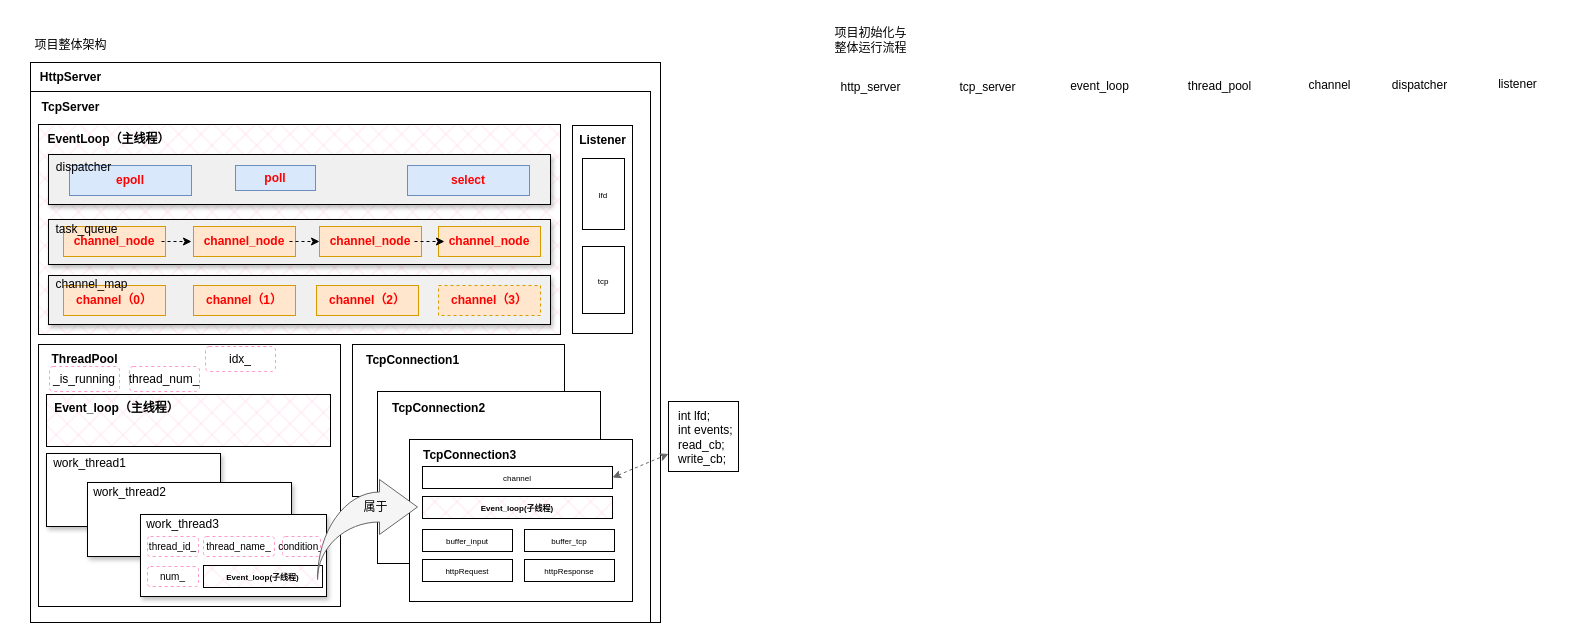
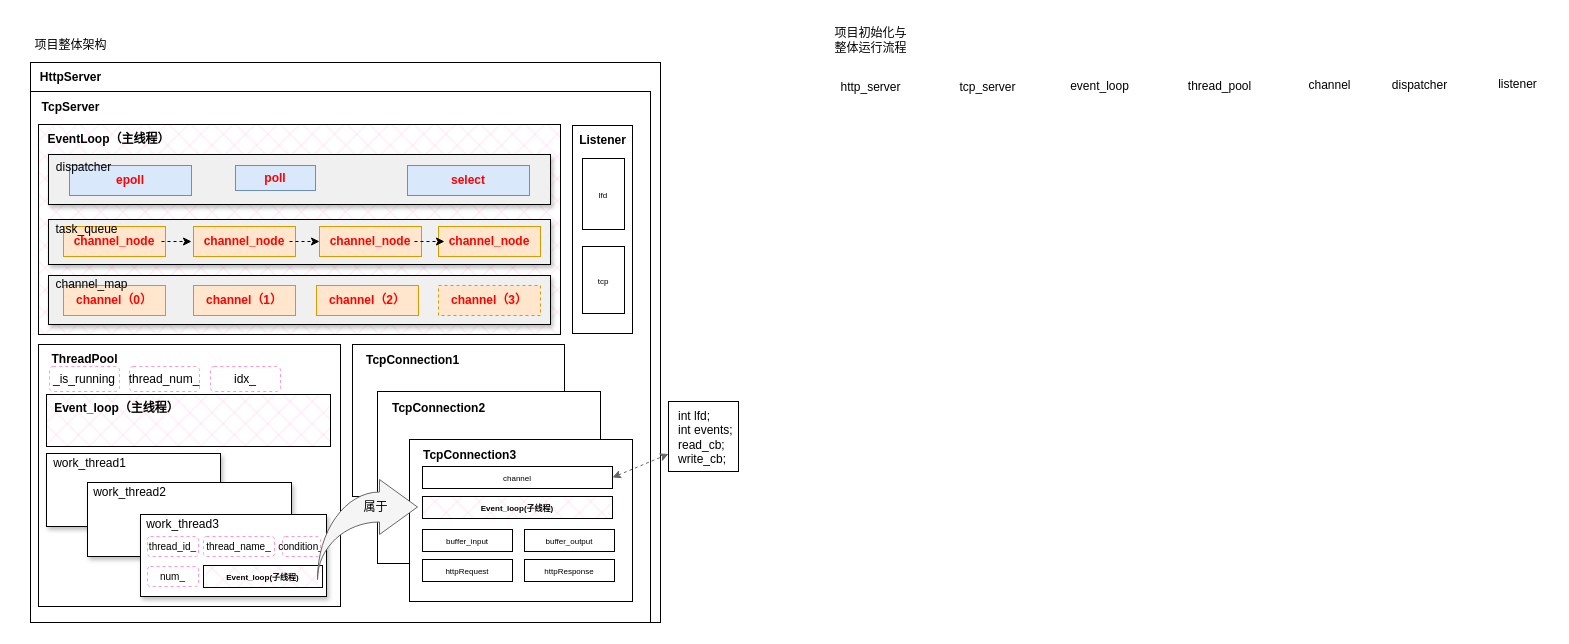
node "idx_": moved (241, 359) -> (246, 379)
node "buffer_tcp": label "buffer_tcp" -> "buffer_output"
